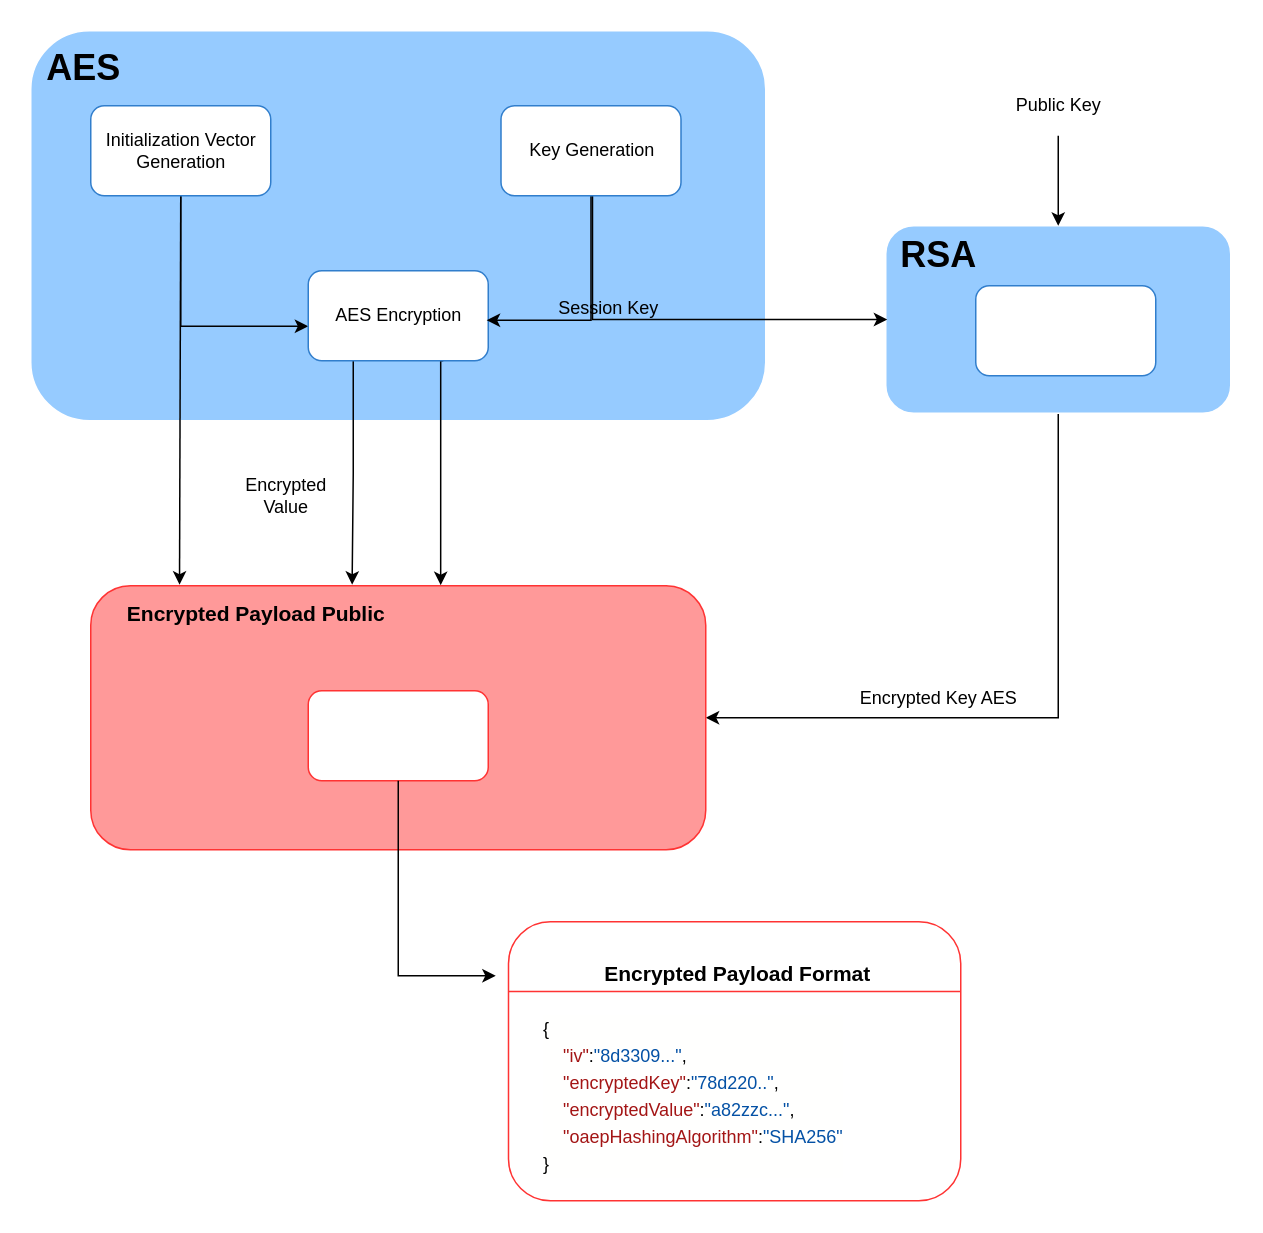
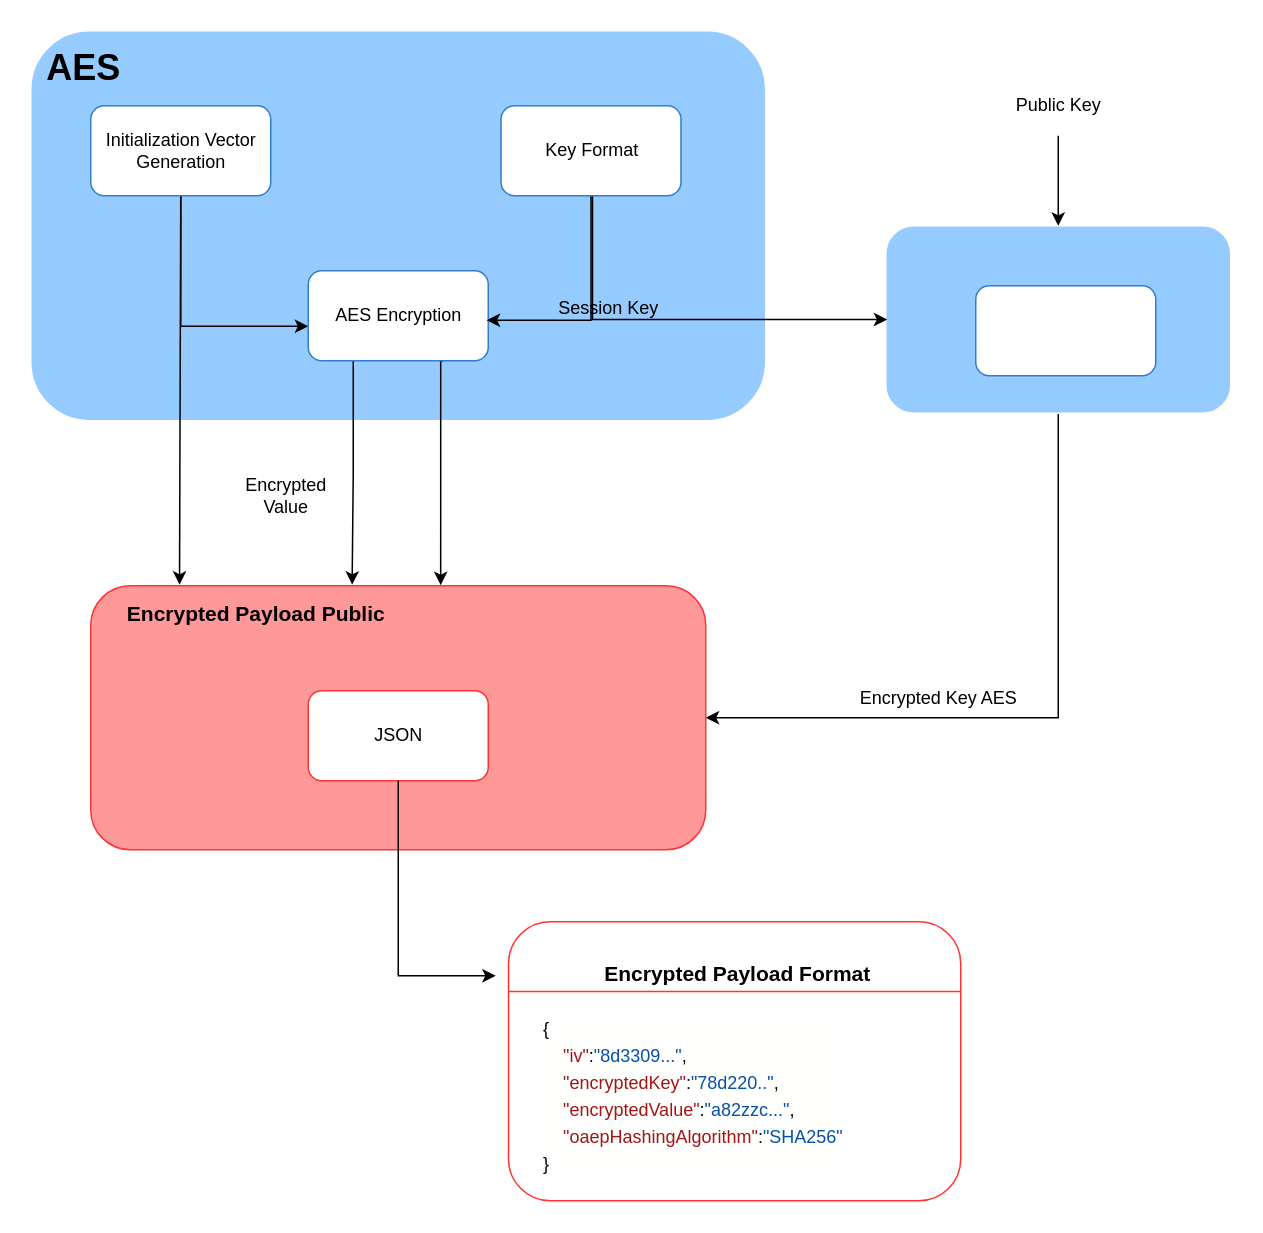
node "Key Generation": label "Key Generation" -> "Key Format"
node "RSA": removed
node "JSON": added
